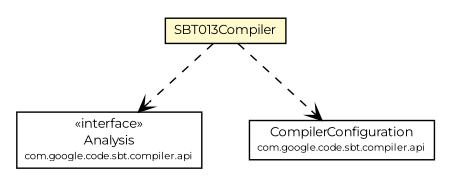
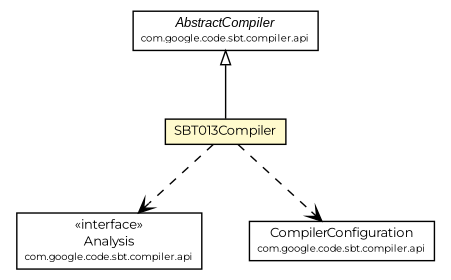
node "AbstractCompiler": added
